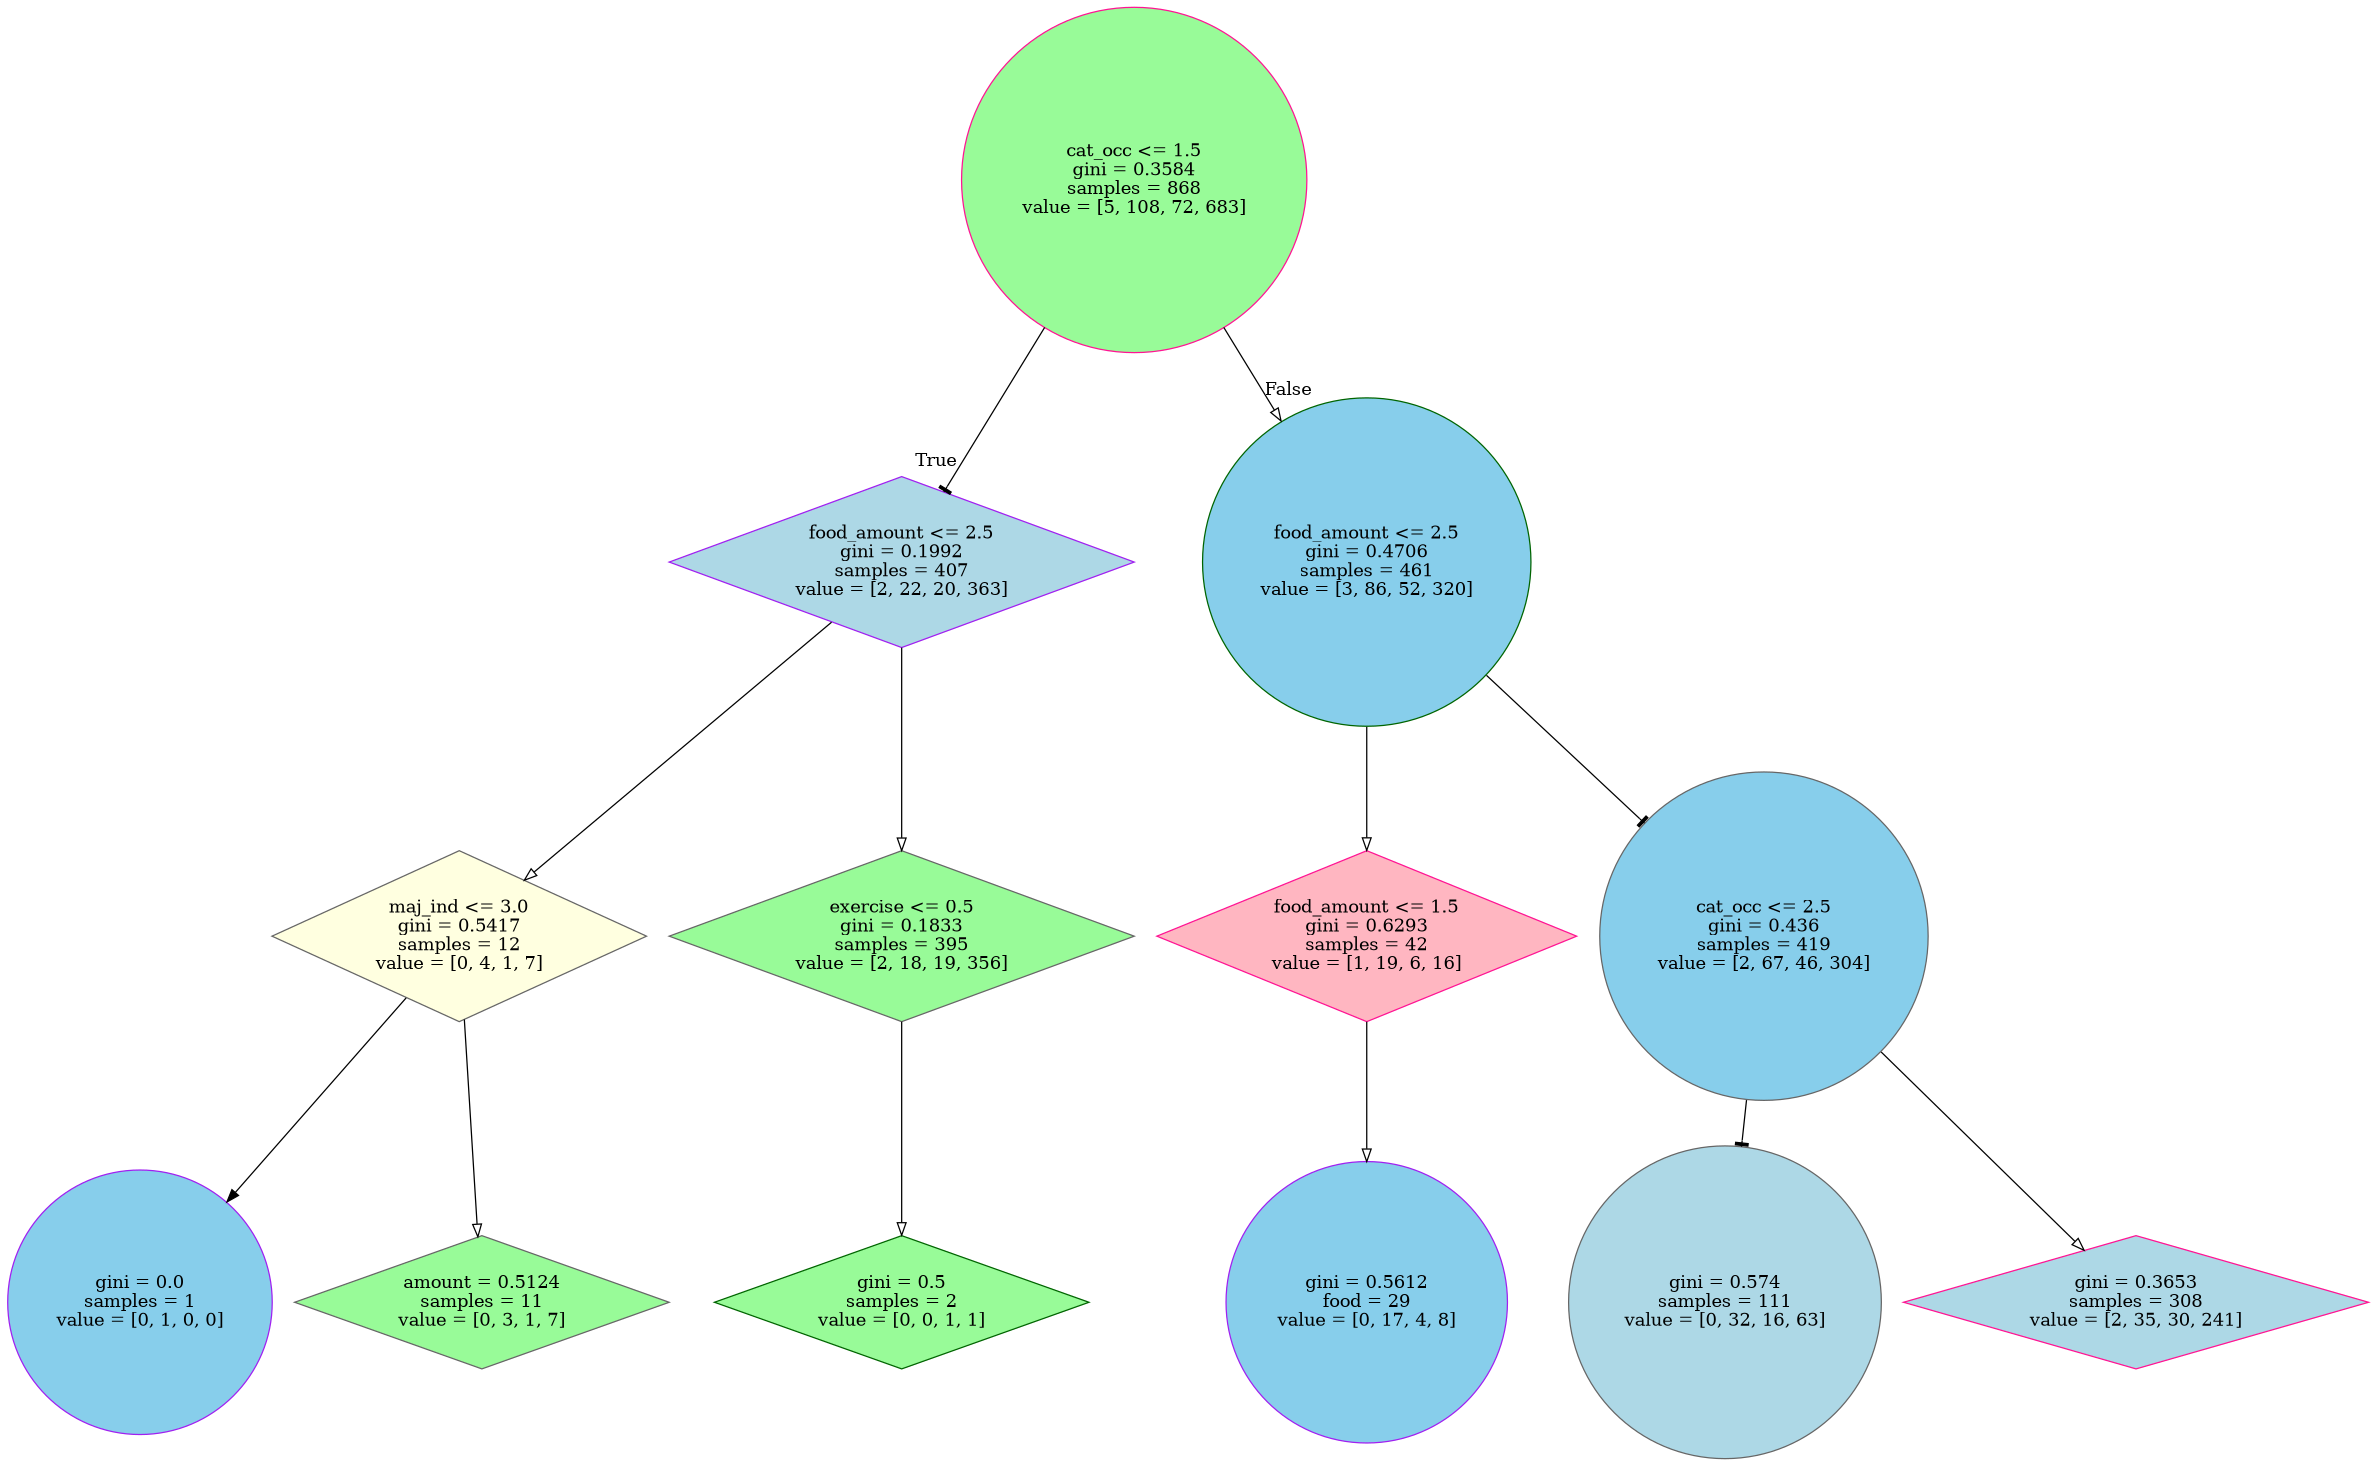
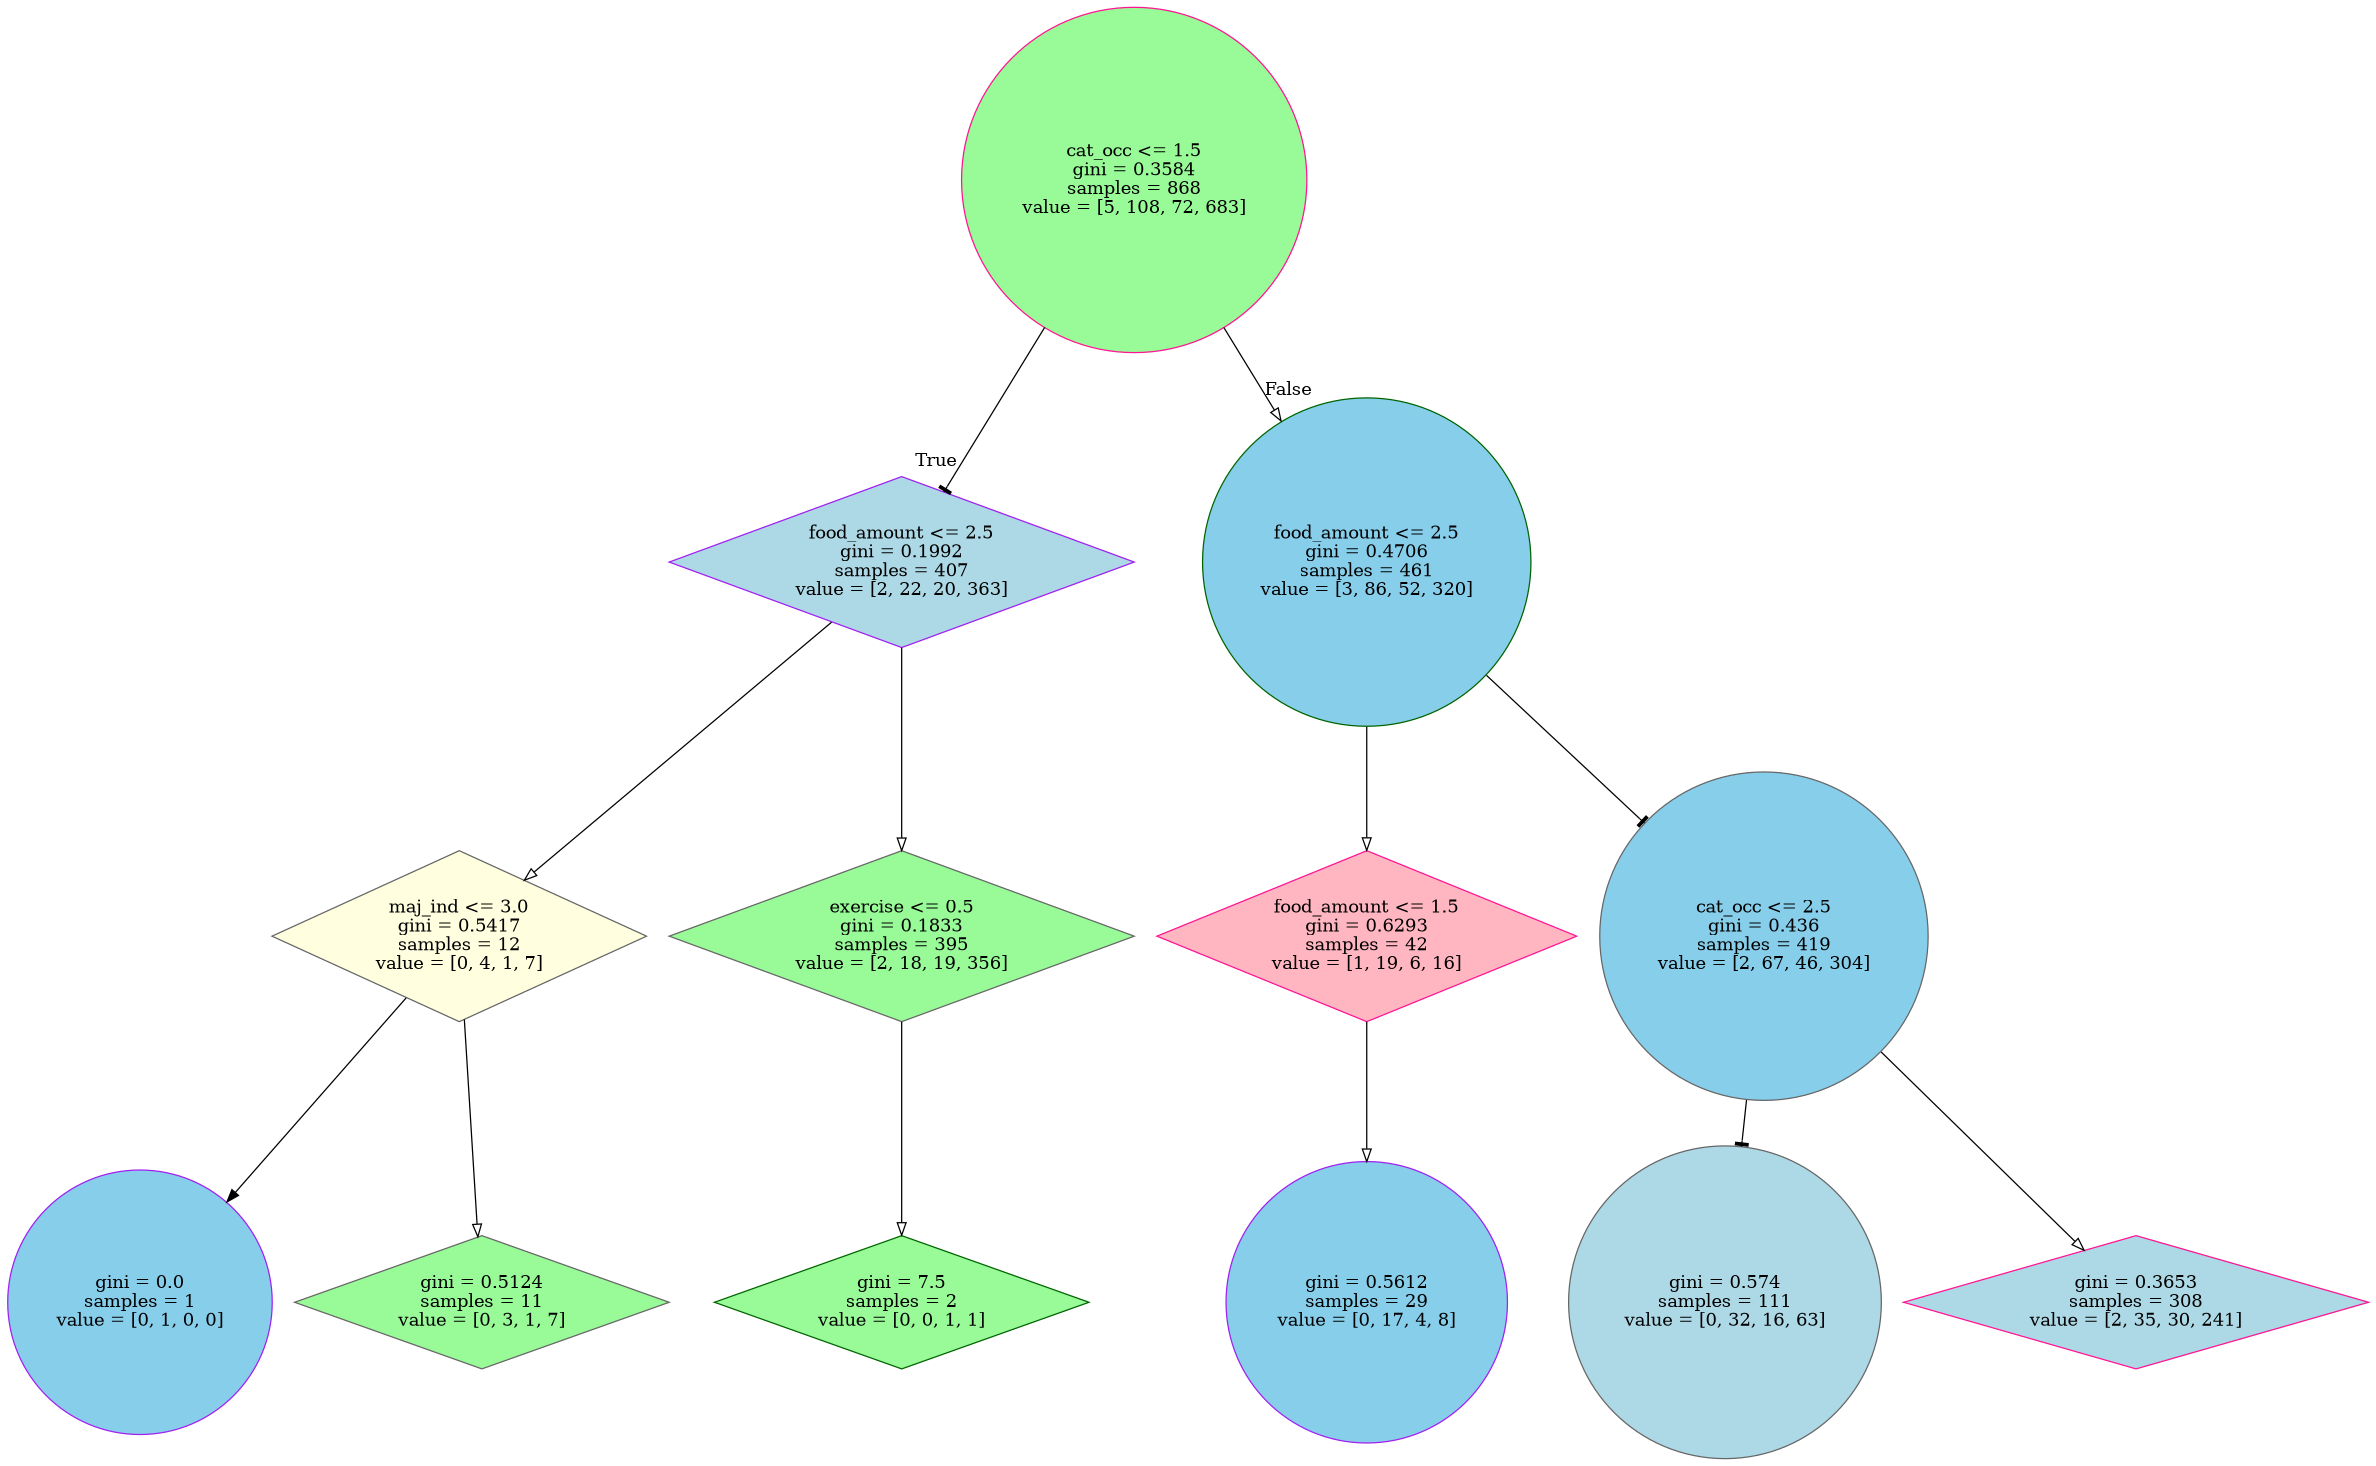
node "amount = 0.5124 samples = 11 value = [0, 3, 1, 7]": label "amount = 0.5124 samples = 11 value = [0, 3, 1, 7]" -> "gini = 0.5124 samples = 11 value = [0, 3, 1, 7]"
node "gini = 0.5 samples = 2 value = [0, 0, 1, 1]": label "gini = 0.5 samples = 2 value = [0, 0, 1, 1]" -> "gini = 7.5 samples = 2 value = [0, 0, 1, 1]"
node "gini = 0.5612 food = 29 value = [0, 17, 4, 8]": label "gini = 0.5612 food = 29 value = [0, 17, 4, 8]" -> "gini = 0.5612 samples = 29 value = [0, 17, 4, 8]"
